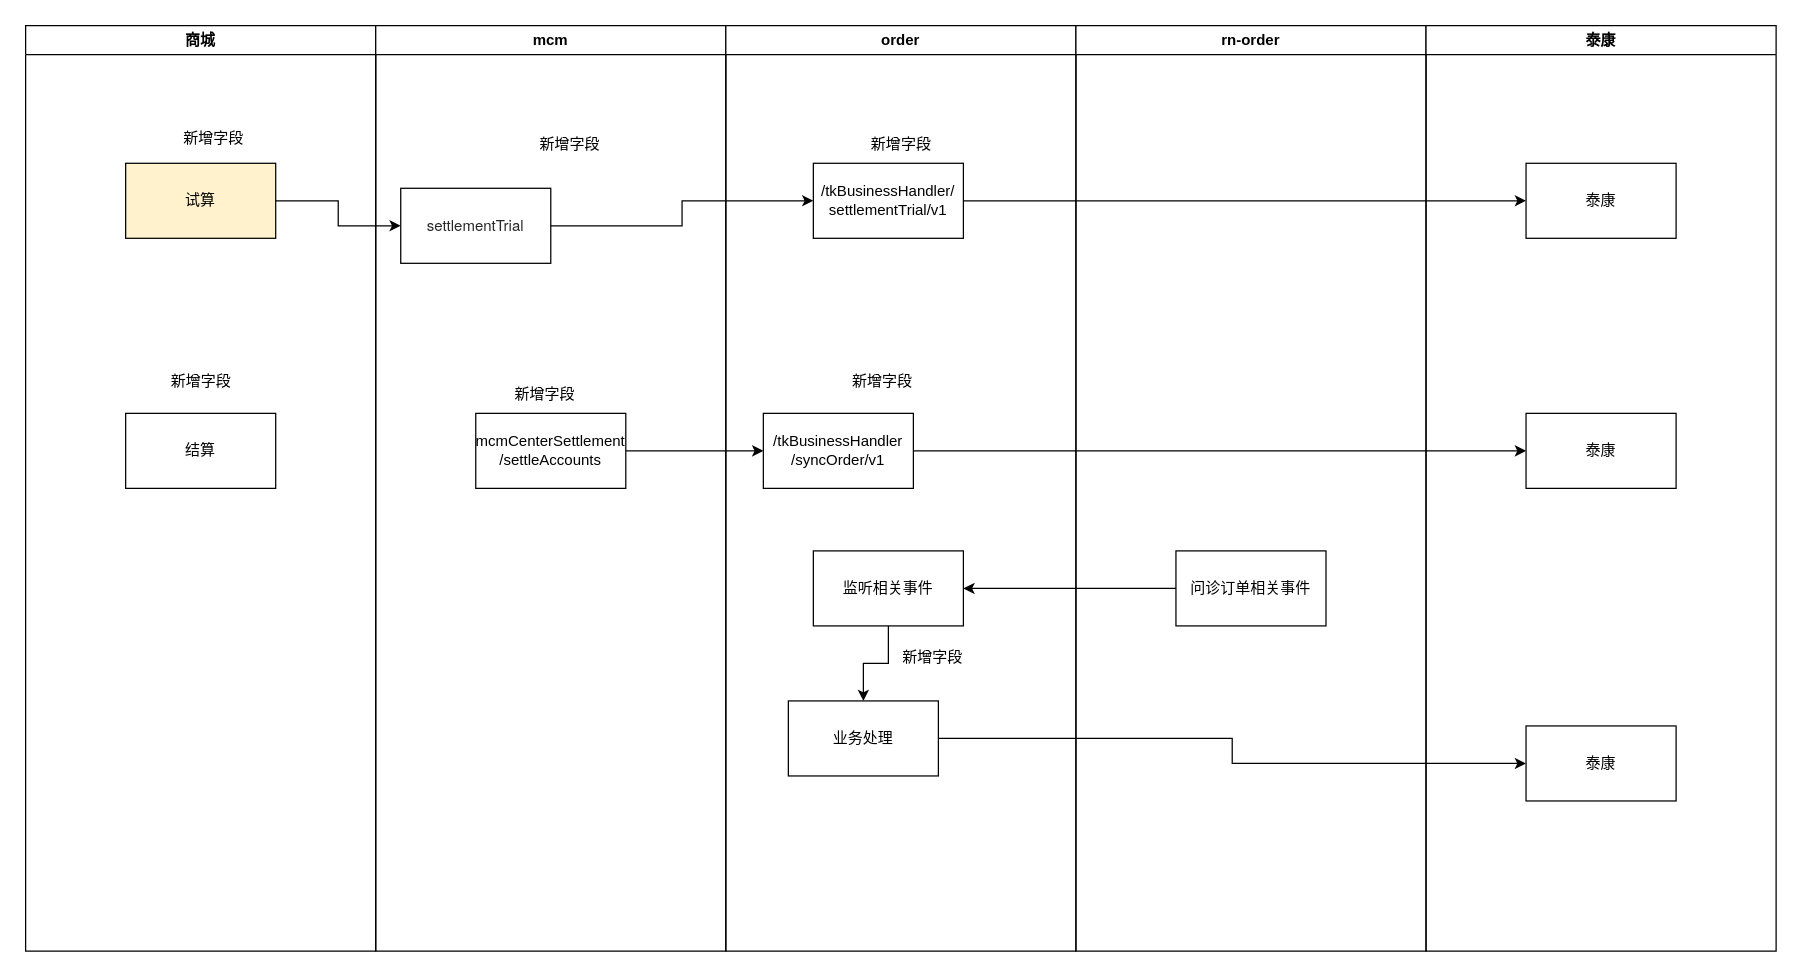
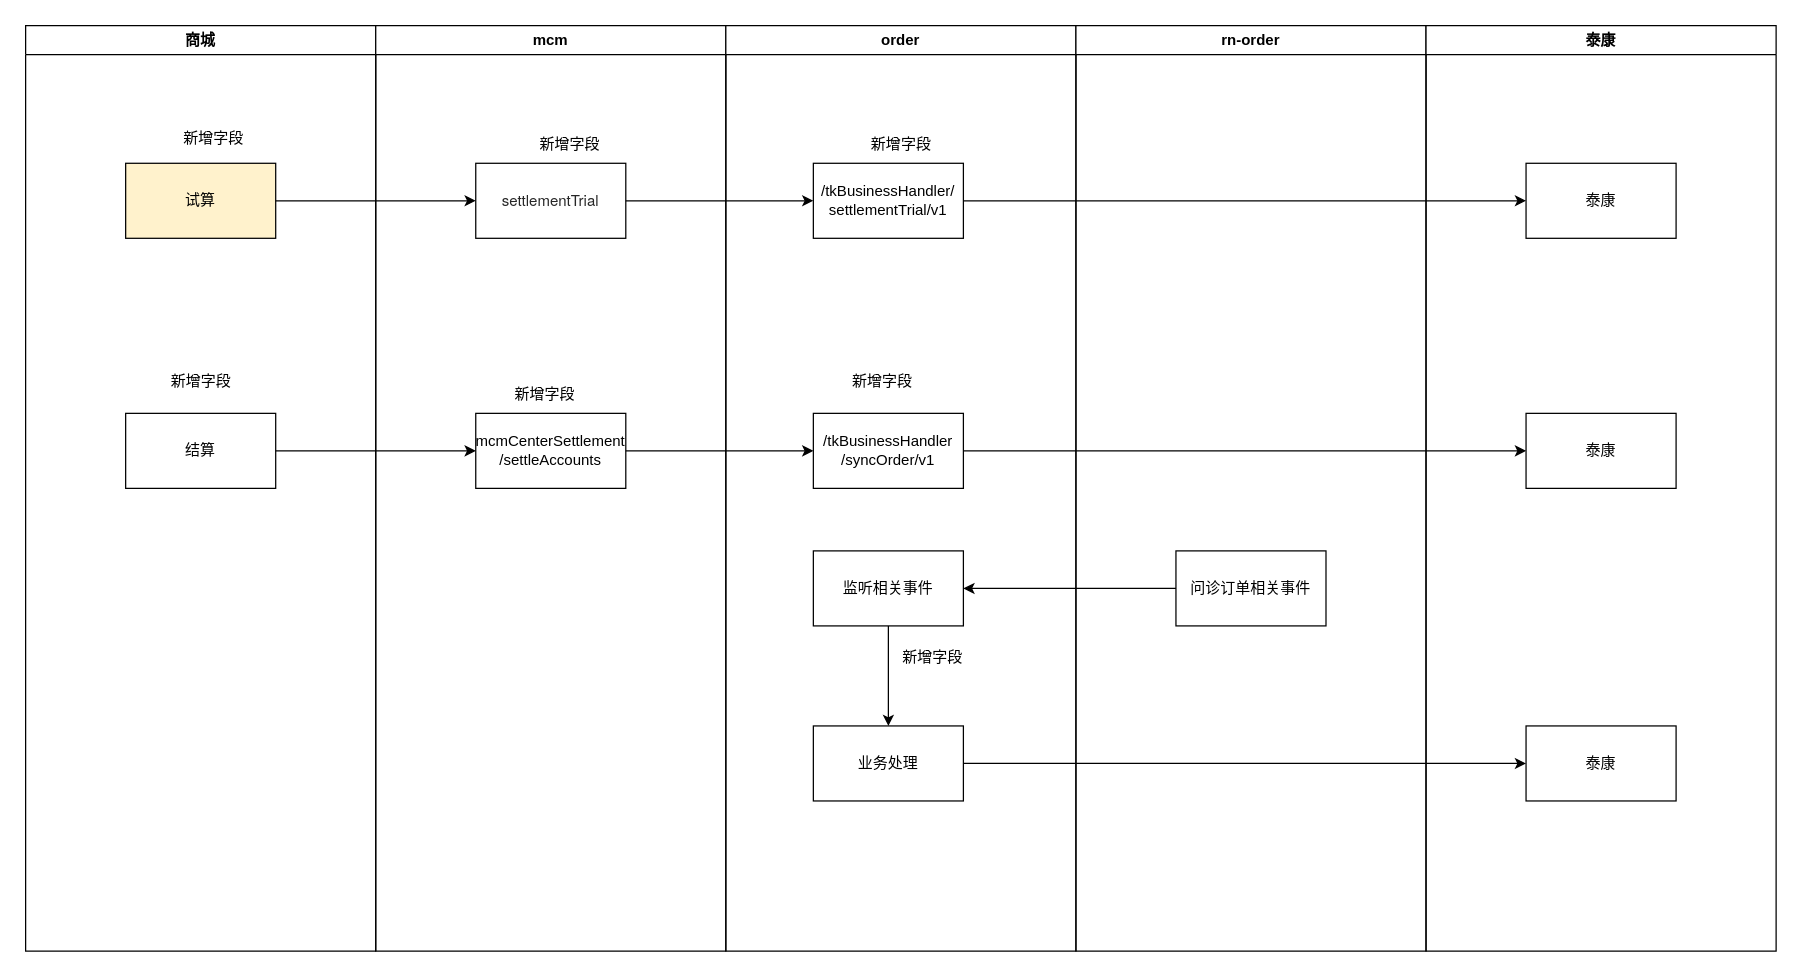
node "settlementTrial": moved (476, 226) -> (551, 201)
edge "结算" -> "mcmCenterSettlement /settleAccounts": added
node "/tkBusinessHandler /syncOrder/v1": moved (838, 451) -> (888, 451)
node "业务处理": moved (863, 738) -> (888, 763)
